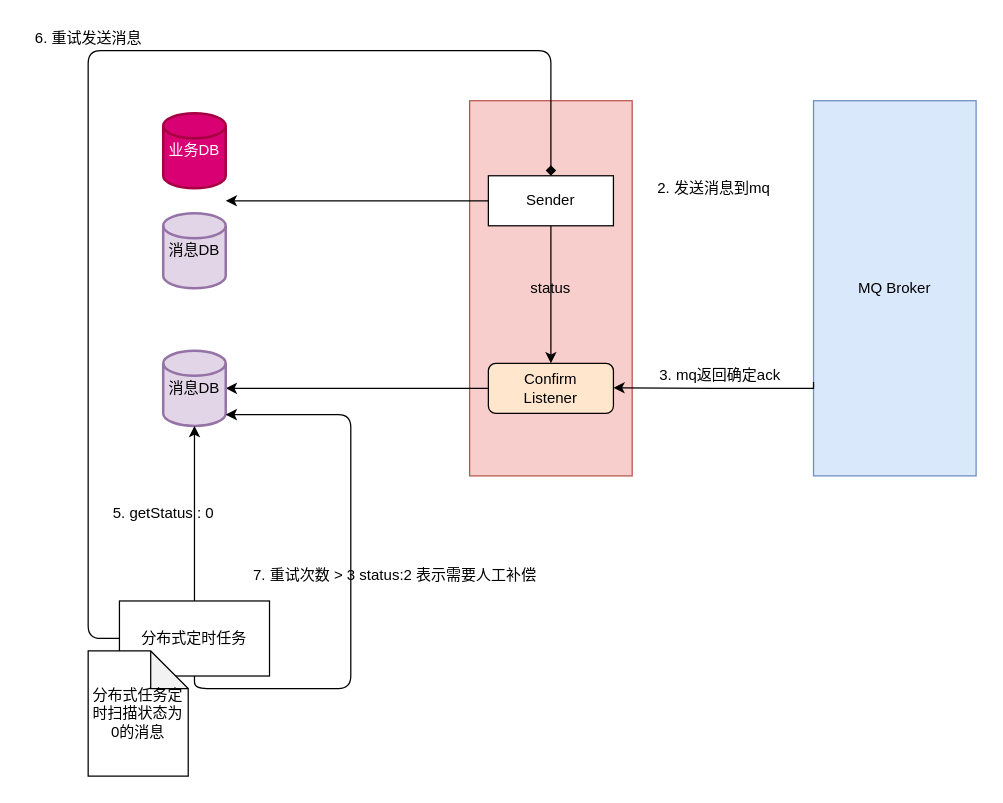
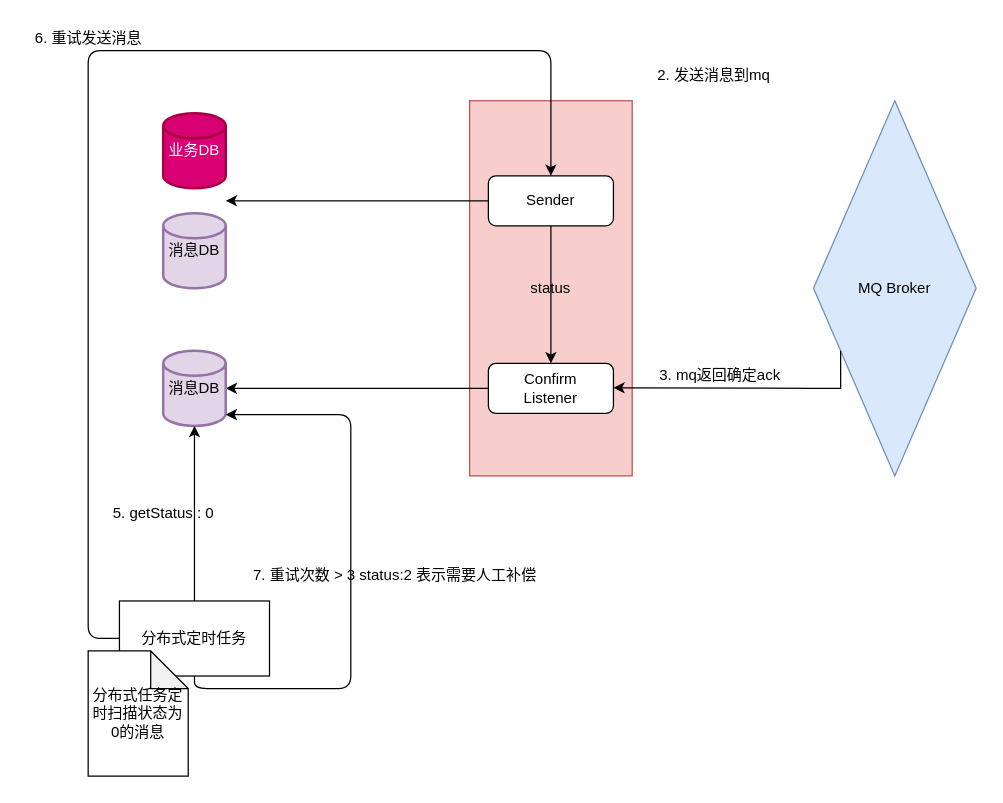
edge "分布式定时任务" -> "Sender": arrowhead diamond -> classic
node "2. 发送消息到mq": moved (713, 188) -> (713, 76)
node "Sender": shape rectangle -> rounded rectangle
node "MQ Broker": shape rectangle -> diamond
node "Confirm Listener": fillcolor #ffe6cc -> #ffffff
